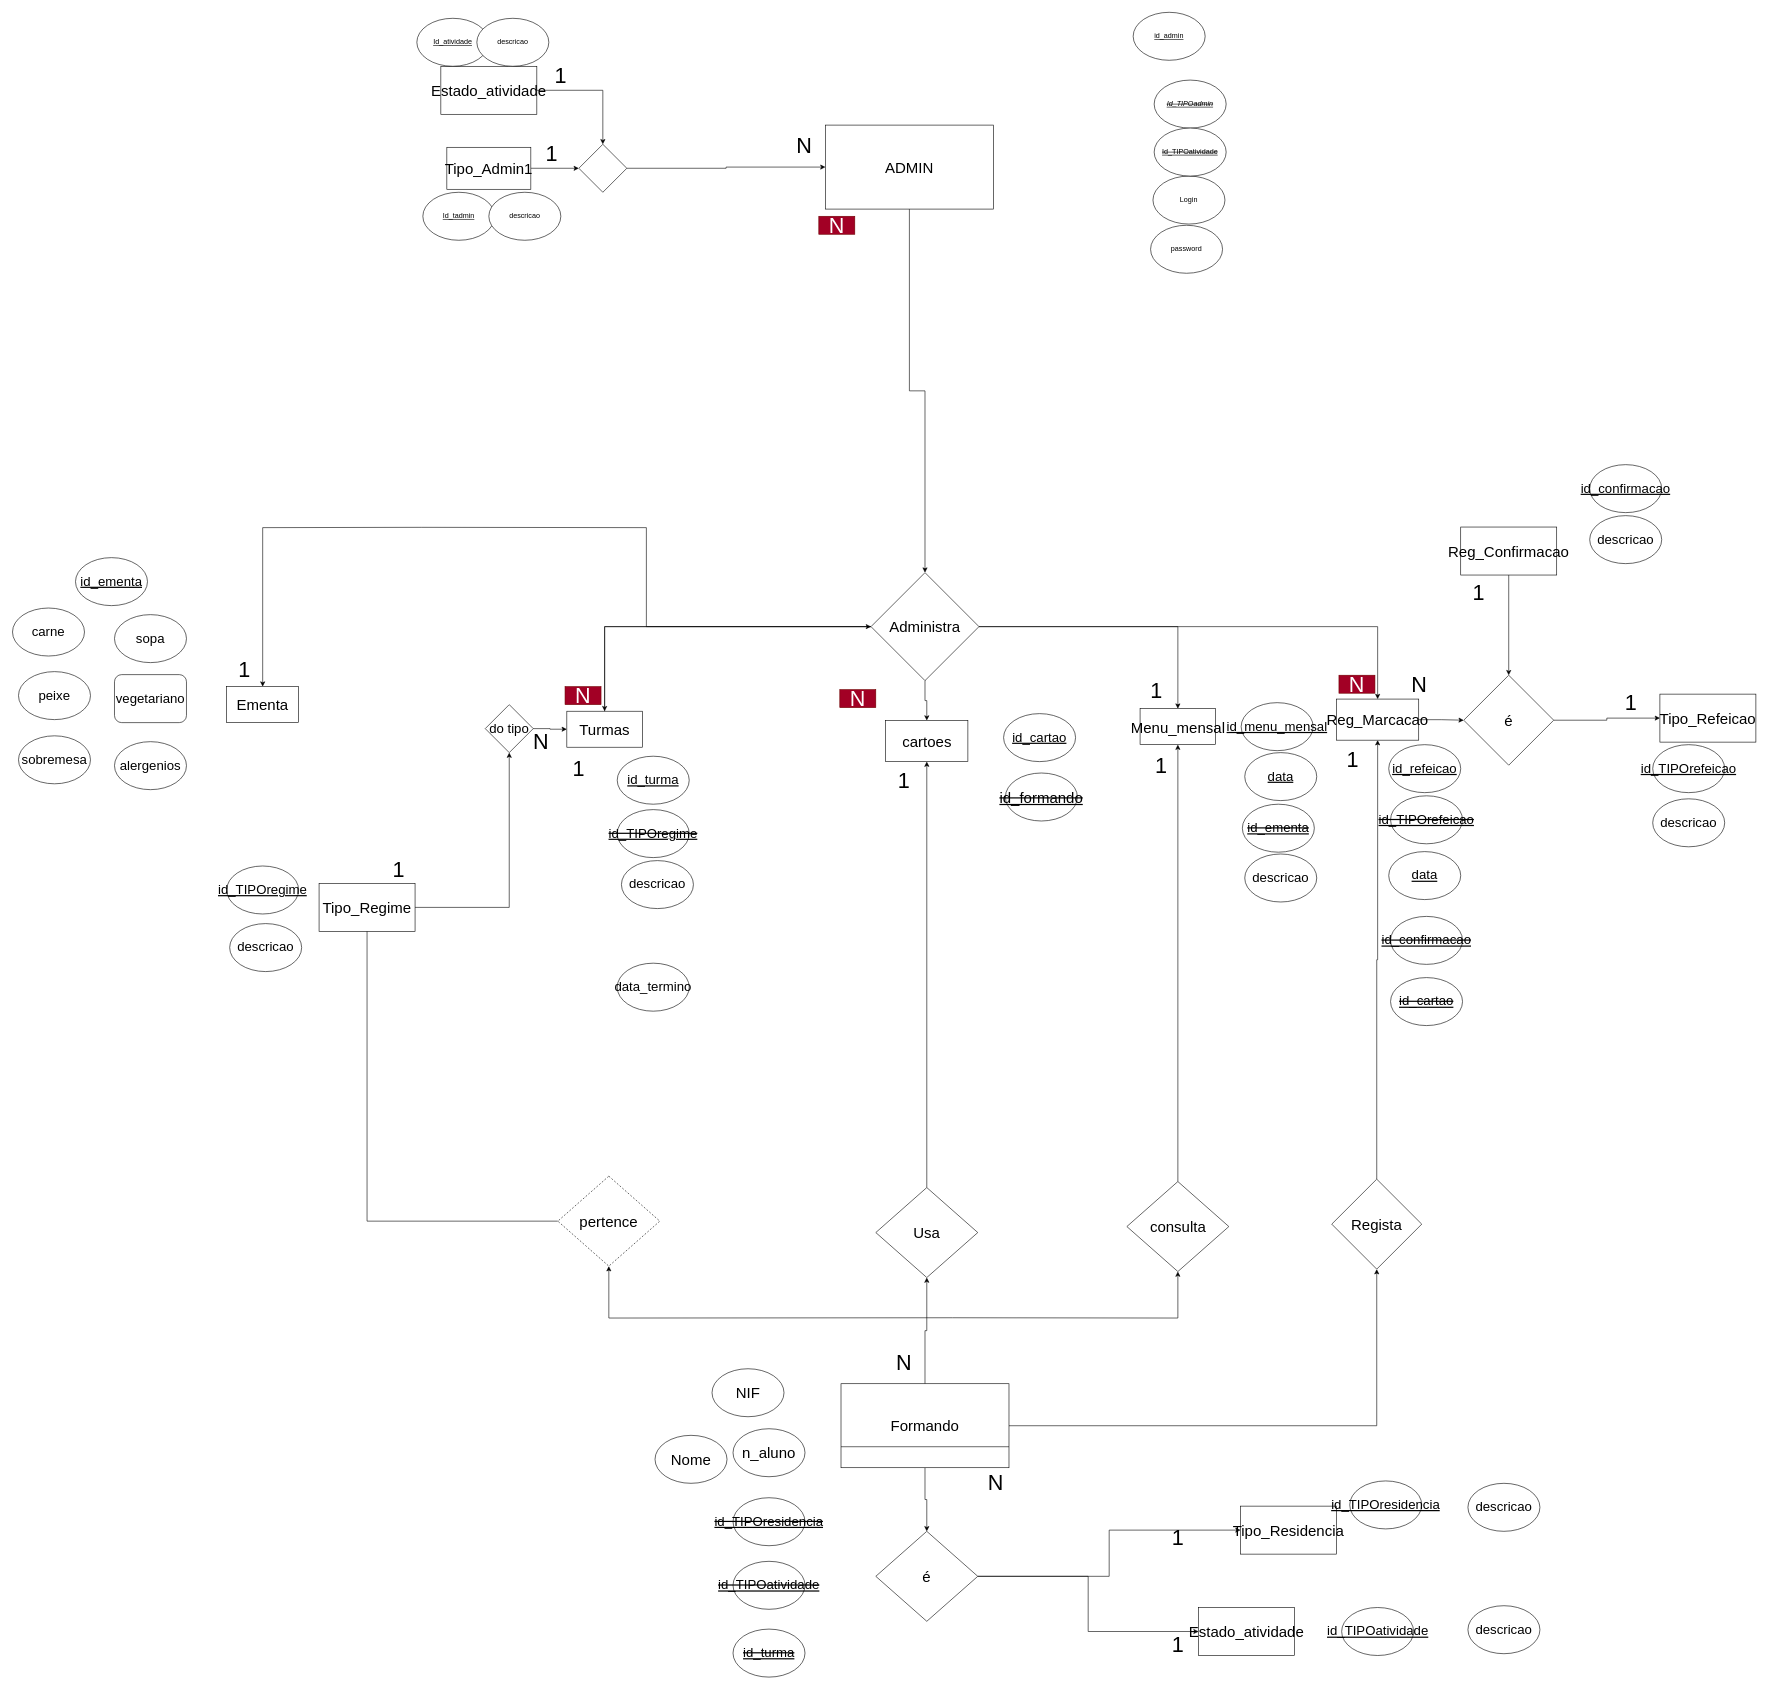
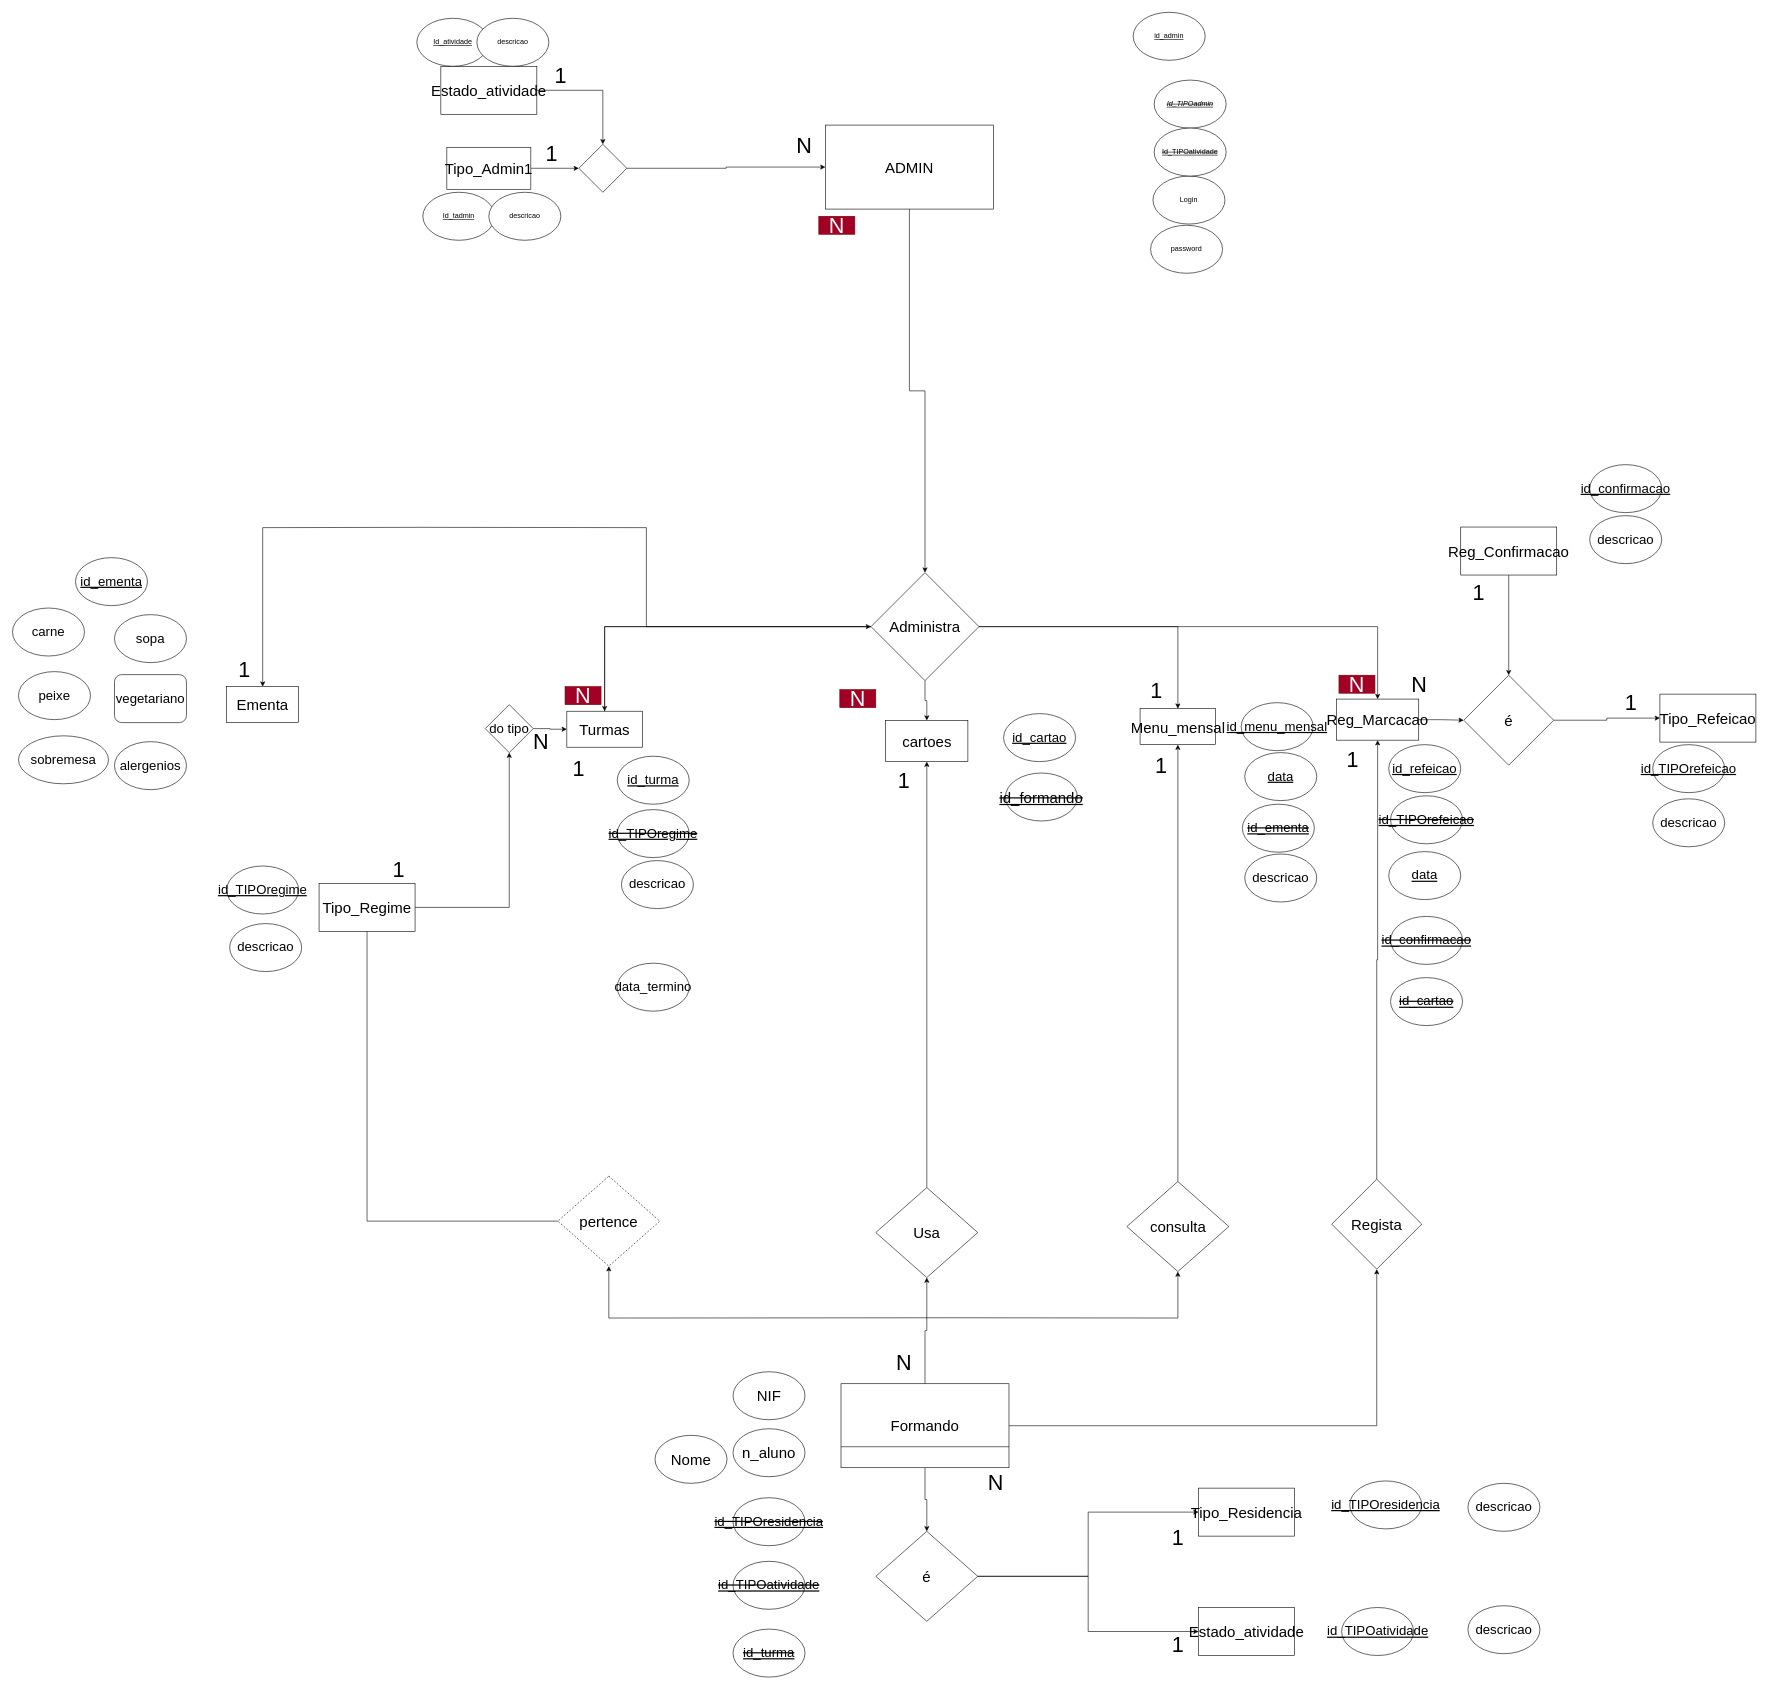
node "sobremesa": size 72x48 -> 90x48
node "NIF": moved (748, 1393) -> (769, 1396)
node "Tipo_Residencia": moved (1289, 1530) -> (1247, 1512)
